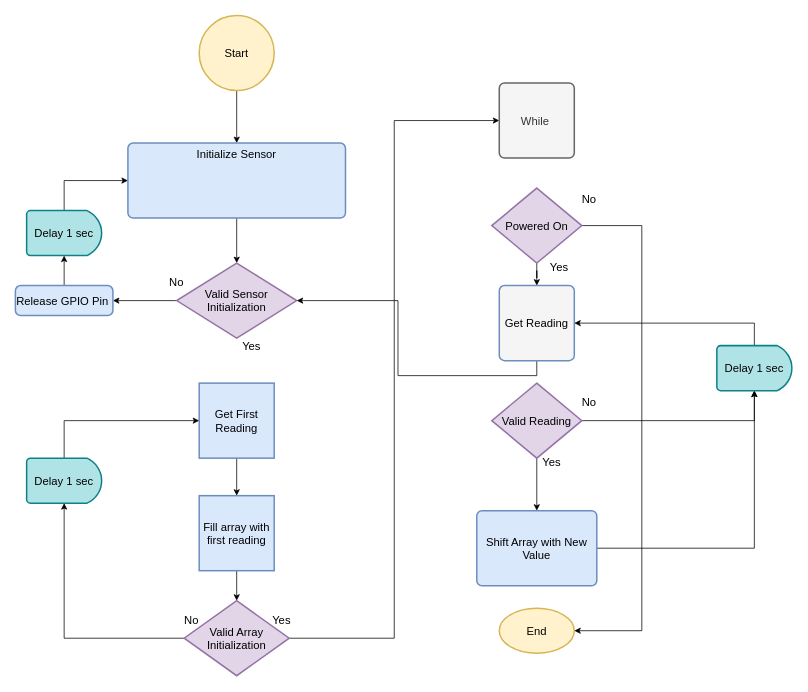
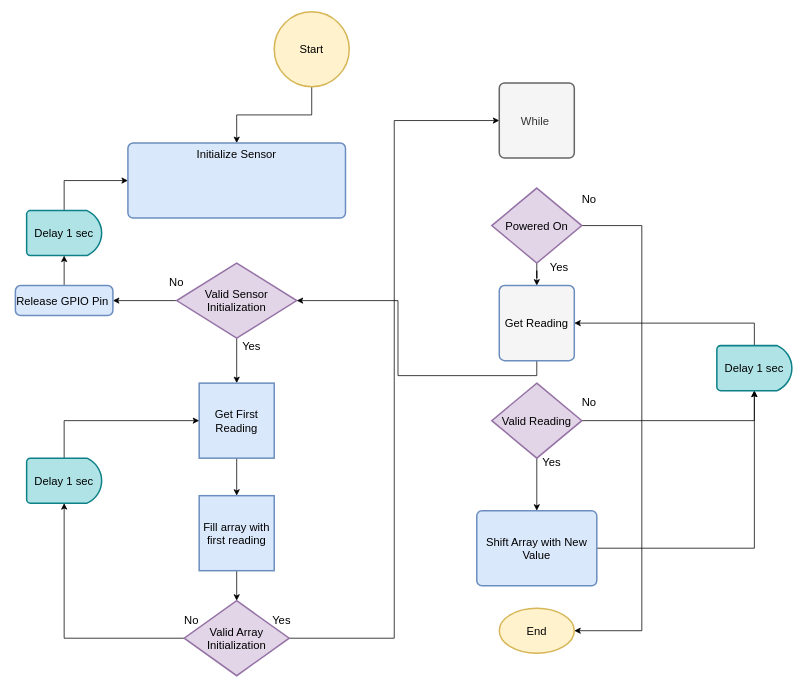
node "Start": moved (237, 53) -> (312, 49)
edge "Initialize Sensor" -> "Valid Sensor Initialization": removed
edge "Valid Sensor Initialization" -> "Get First Reading": added
